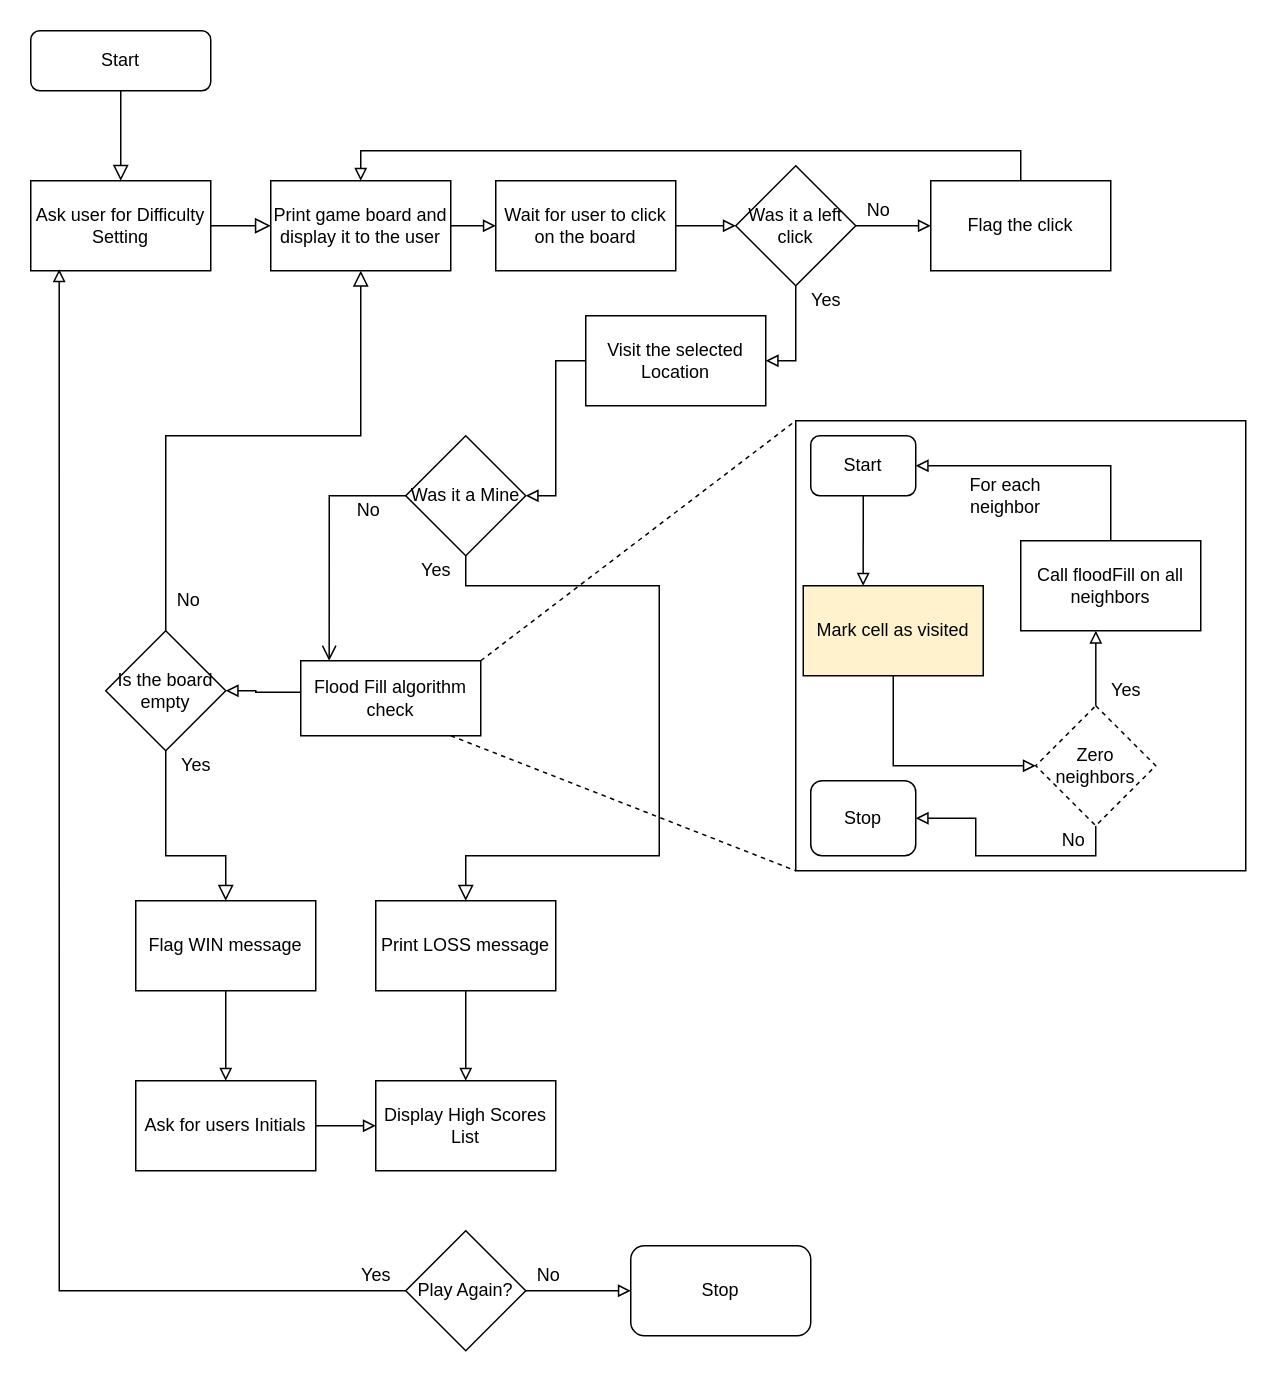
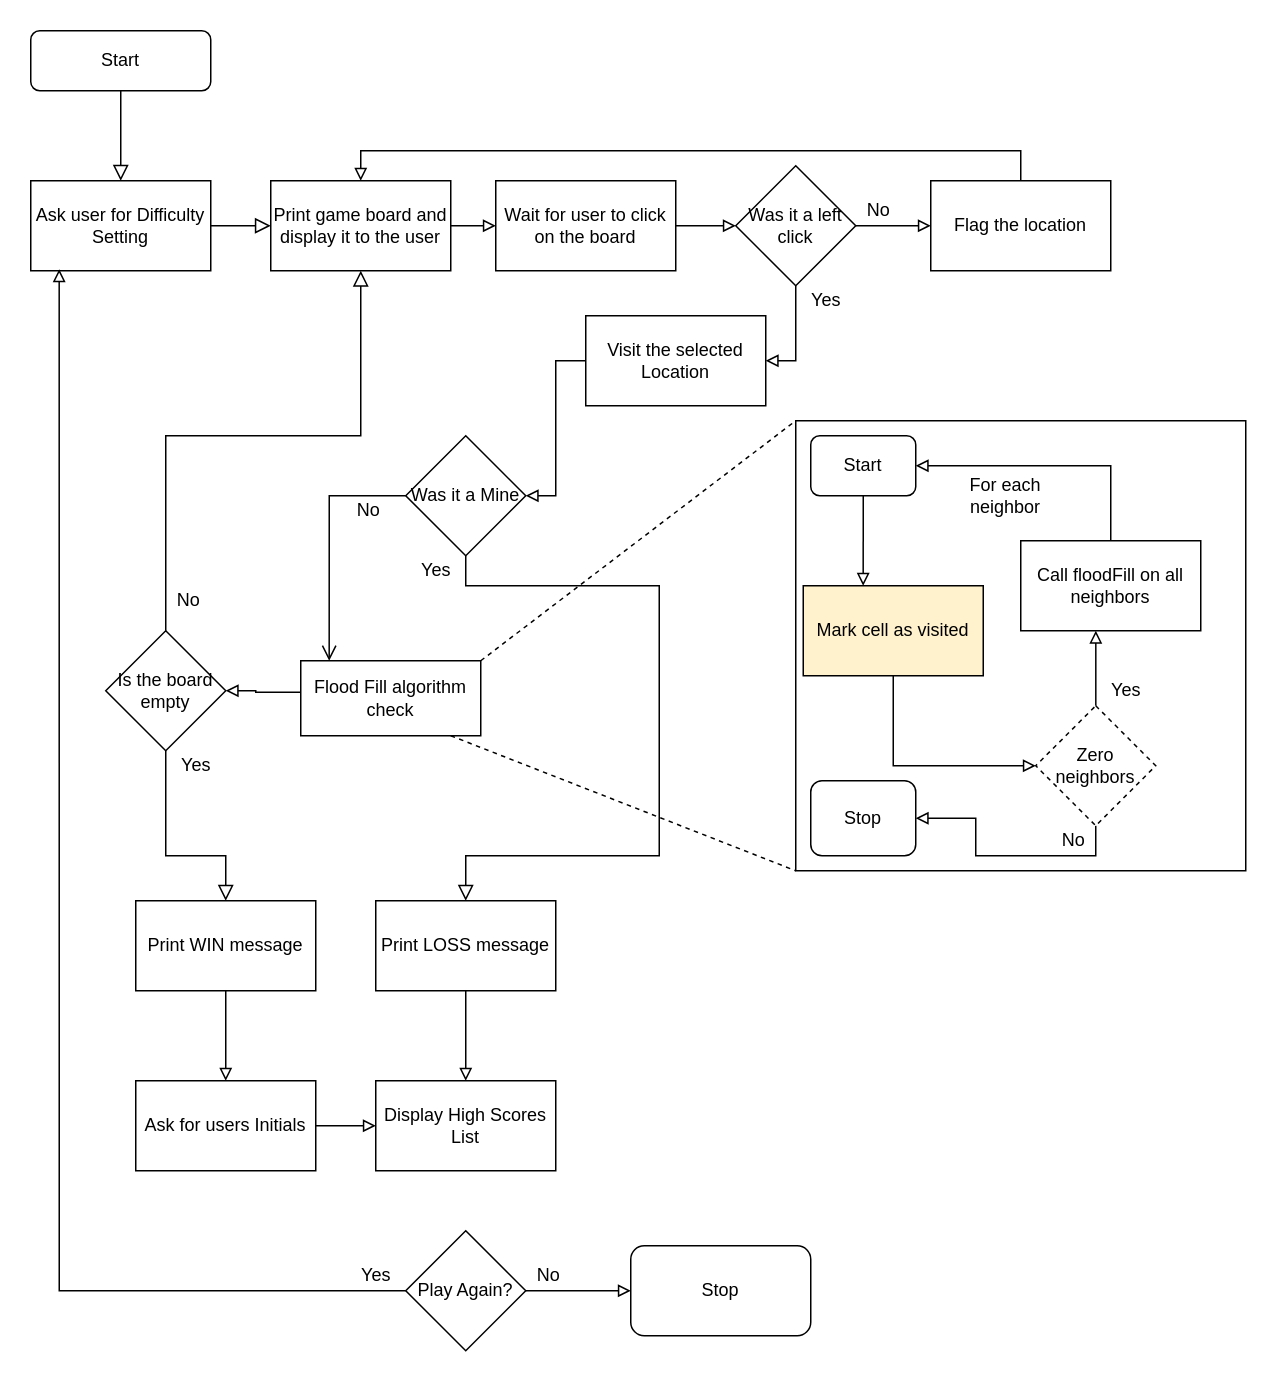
node "Flag the click": label "Flag the click" -> "Flag the location"
node "Flag WIN message": label "Flag WIN message" -> "Print WIN message"
